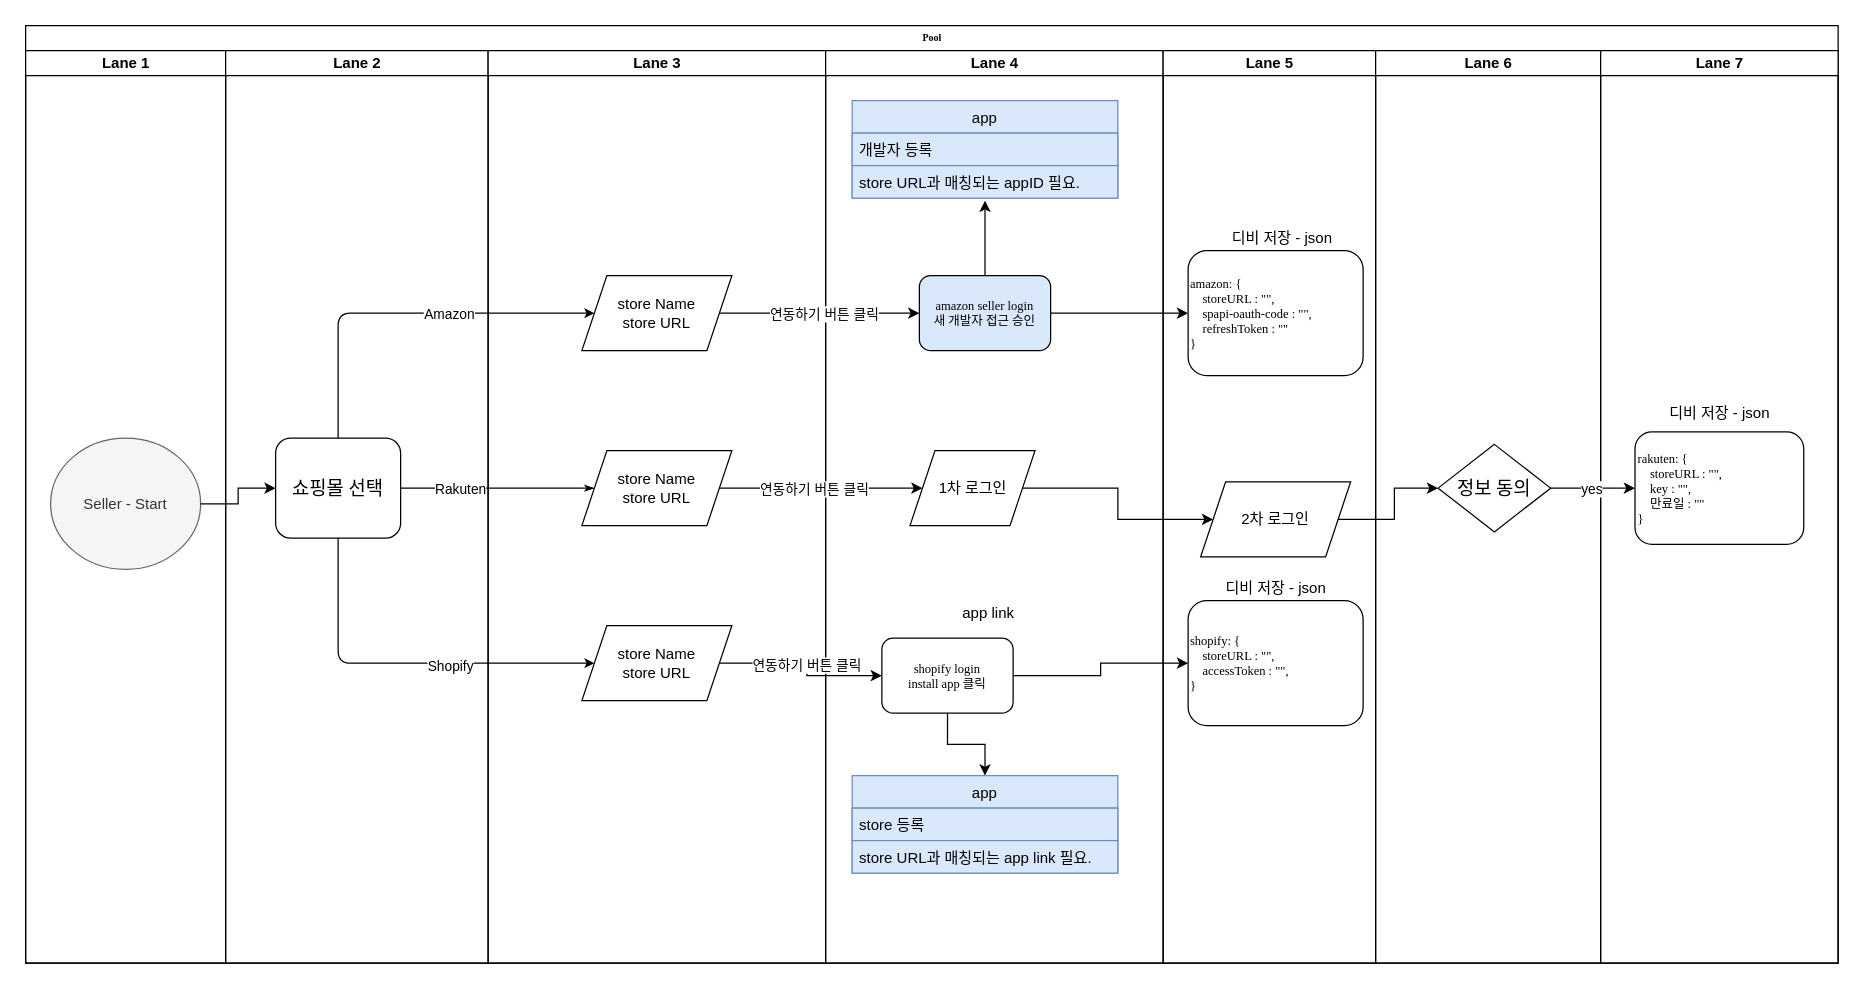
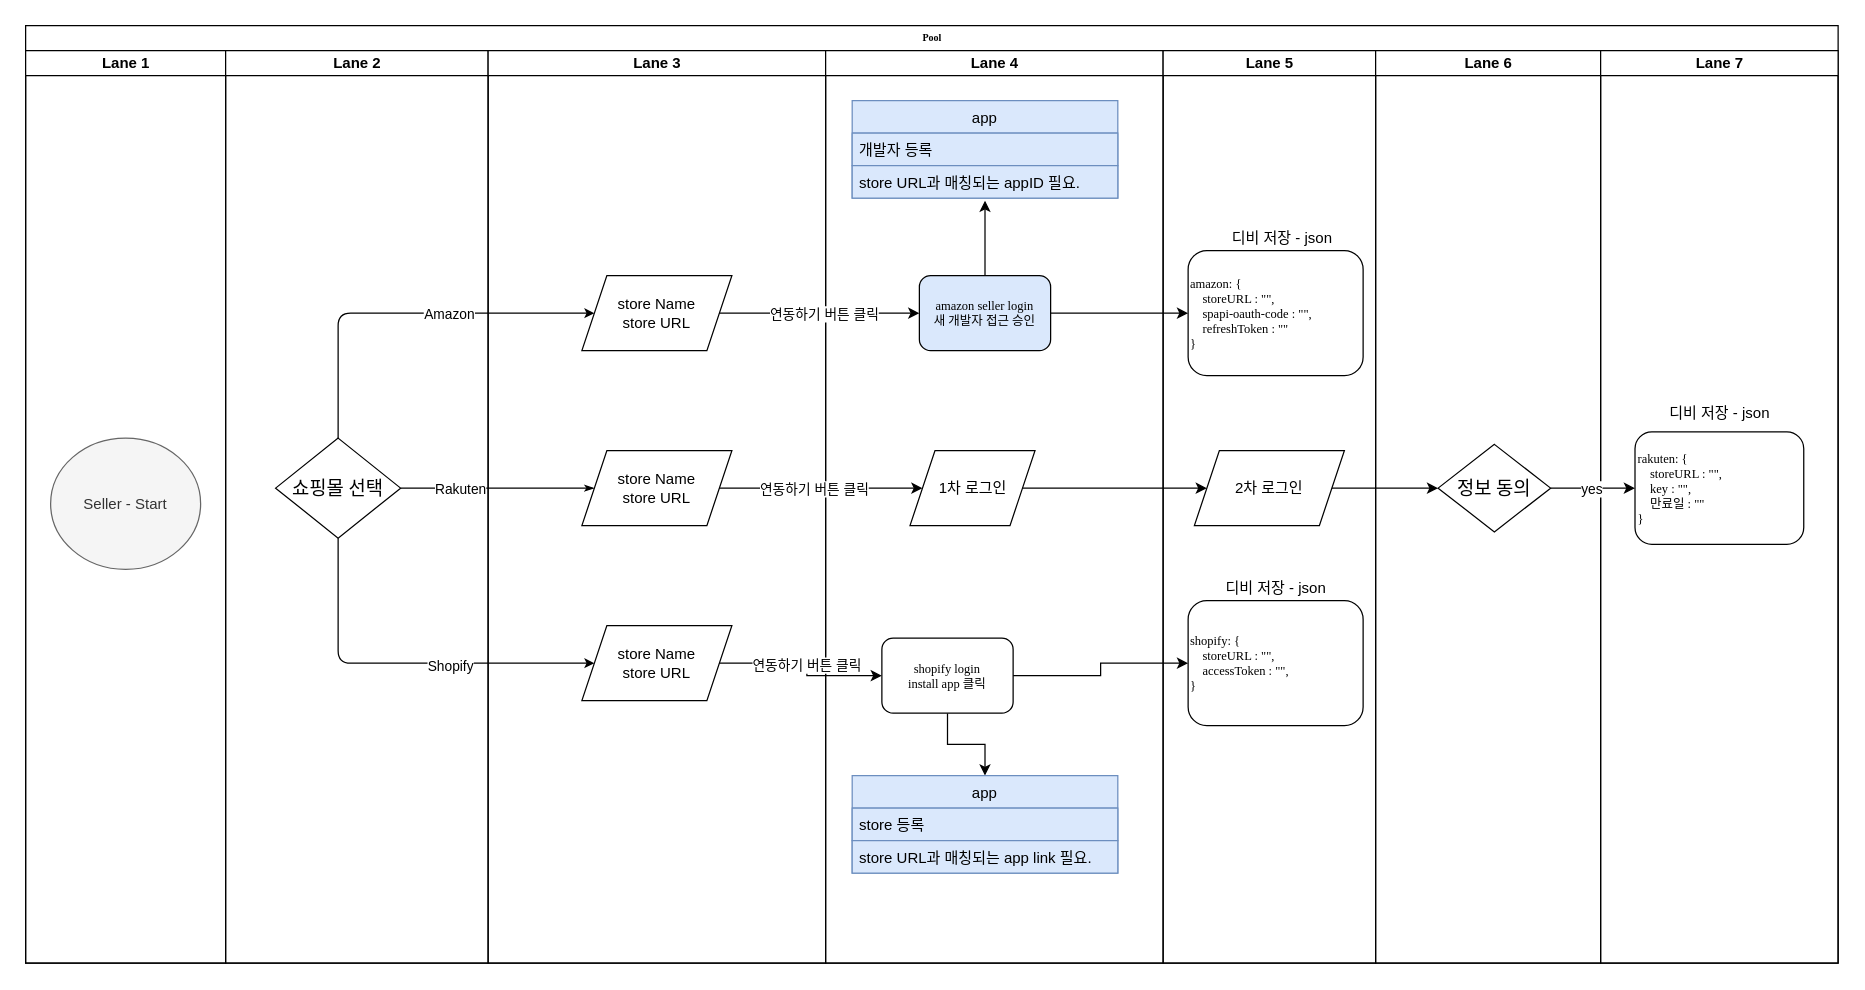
node "쇼핑몰 선택": shape rounded rectangle -> diamond
edge "Seller - Start" -> "쇼핑몰 선택": removed
node "2차 로그인": moved (1276, 519) -> (1269, 488)
node "app link": removed
